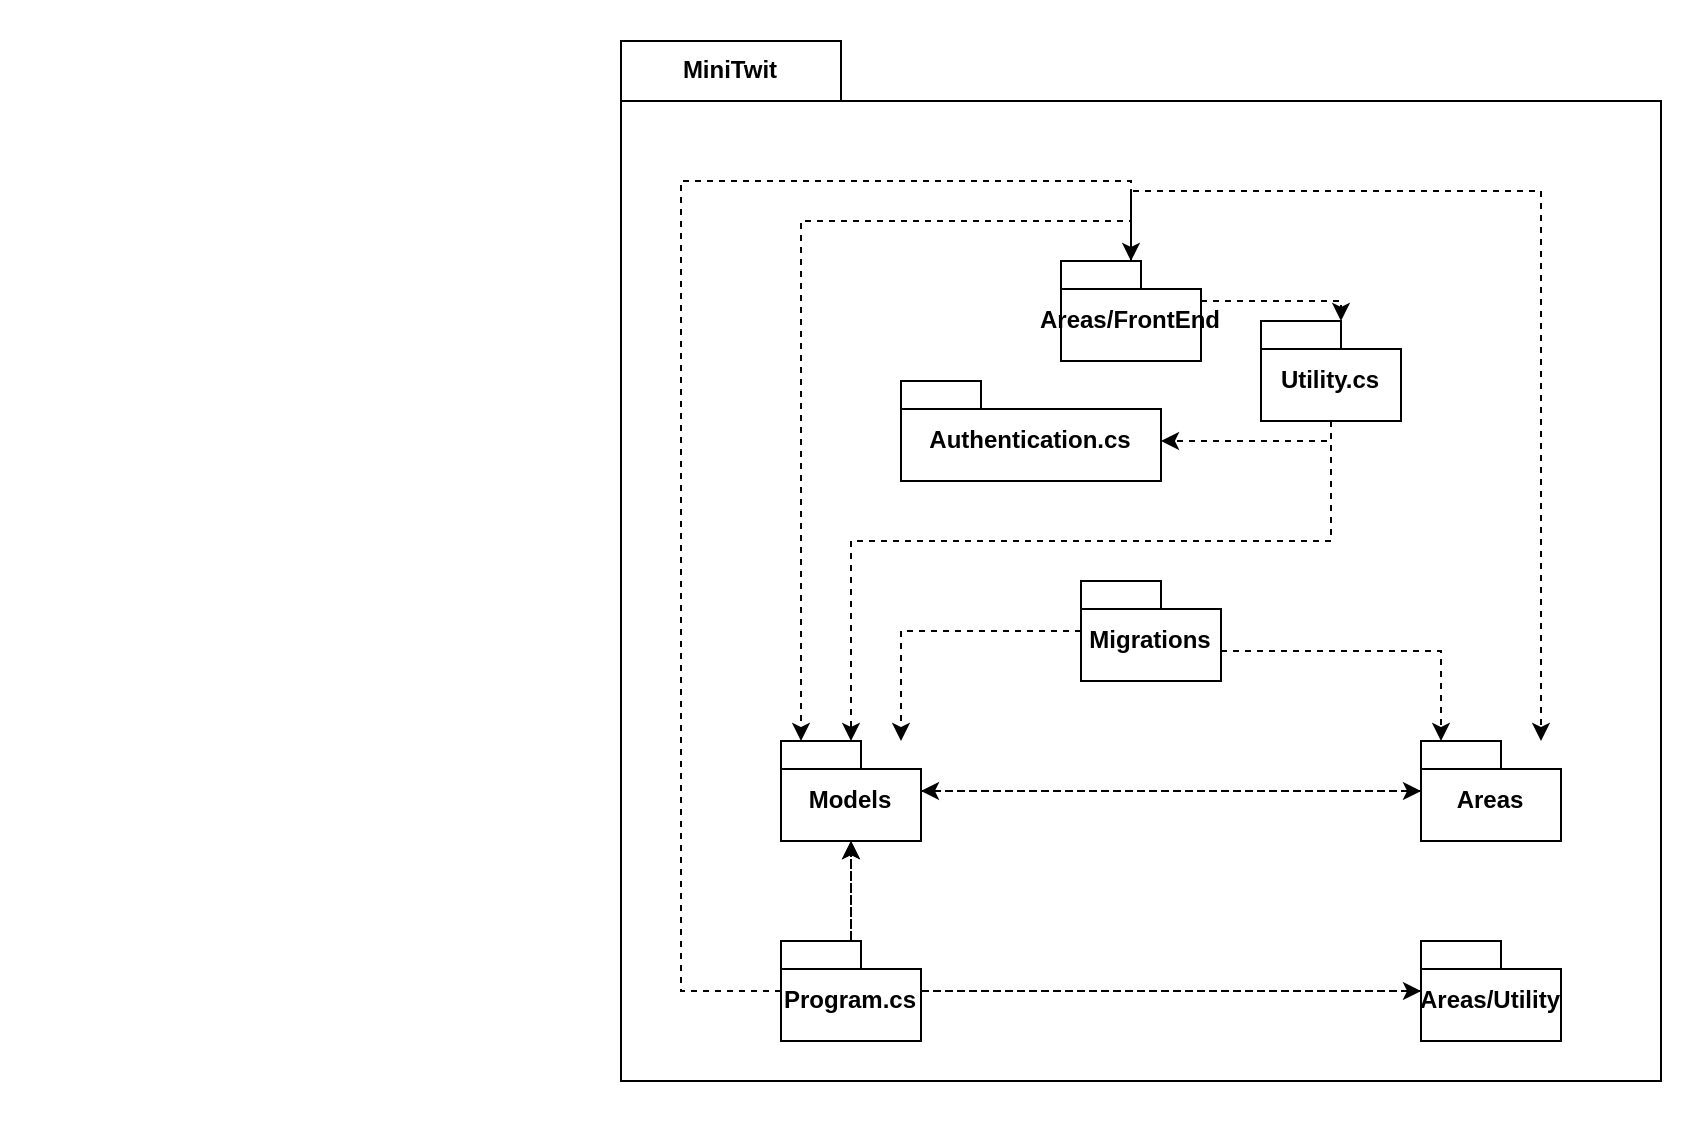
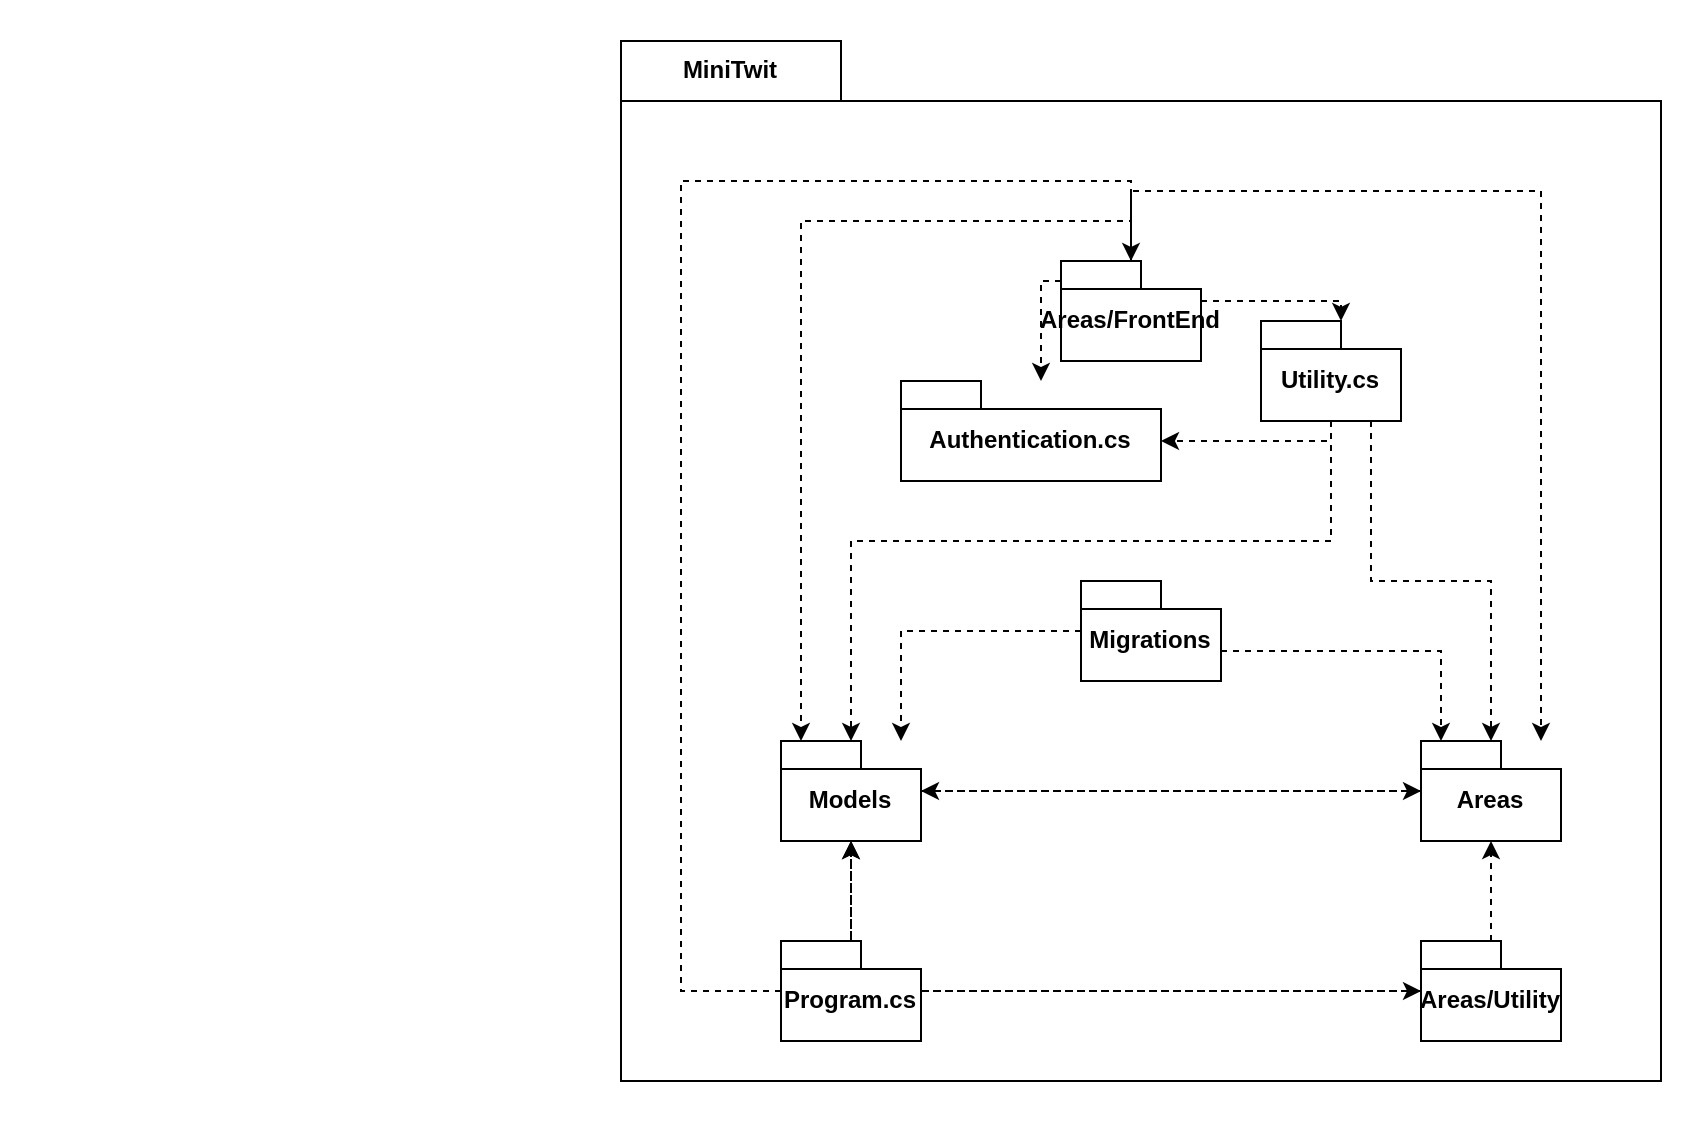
edge "Areas/FrontEnd" -> "Authentication.cs": added
edge "Utility.cs" -> "Areas": added
edge "Areas/Utility" -> "Areas": added
